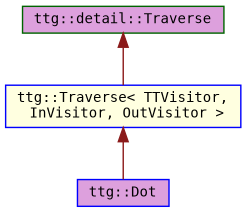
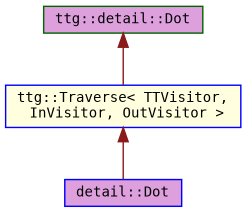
node "ttg::detail::Traverse": label "ttg::detail::Traverse" -> "ttg::detail::Dot"
node "ttg::Dot": label "ttg::Dot" -> "detail::Dot"
